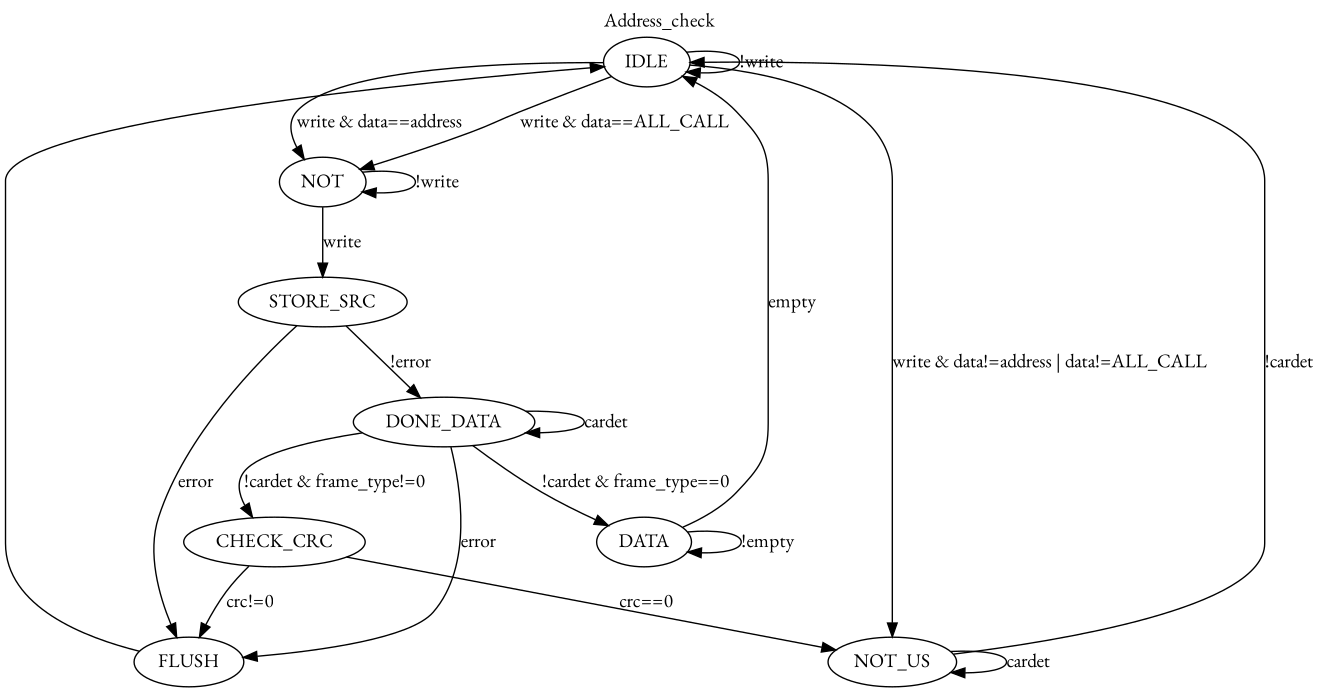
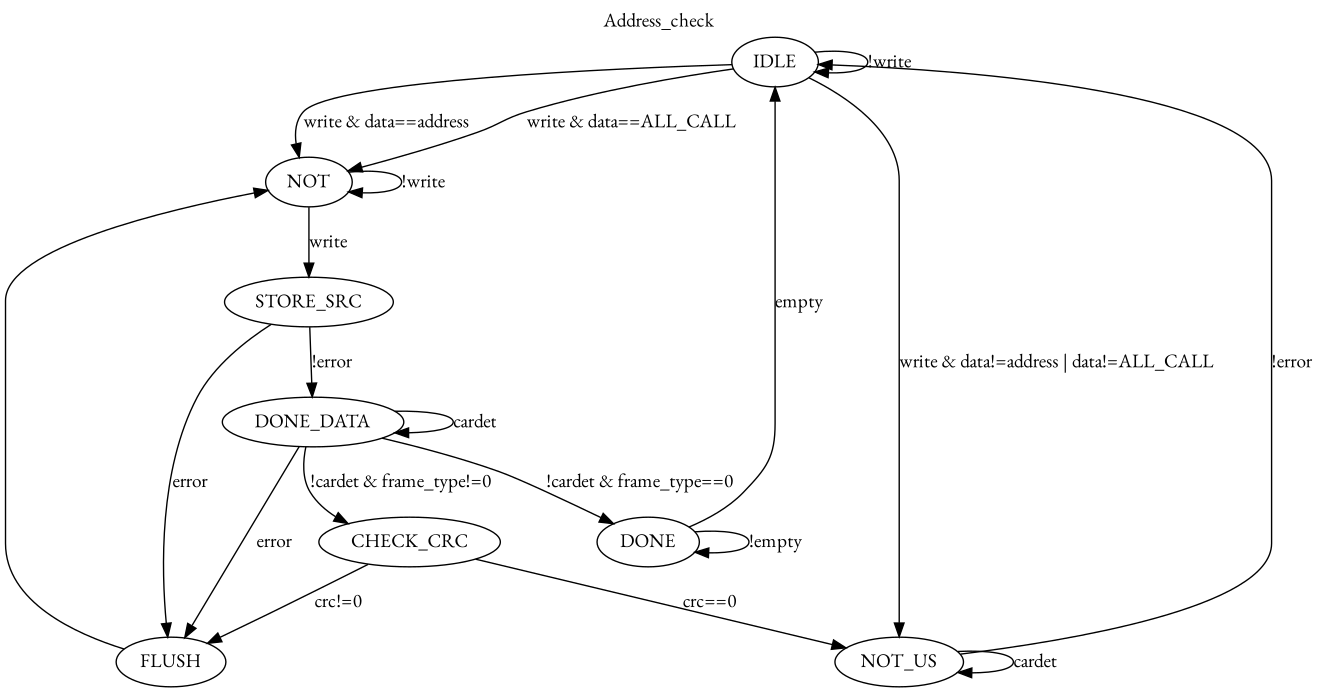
edge "FLUSH" -> "IDLE": now "FLUSH" -> "NOT"
edge "NOT_US" -> "IDLE": label "!cardet" -> "!error"
node "DATA": label "DATA" -> "DONE"
